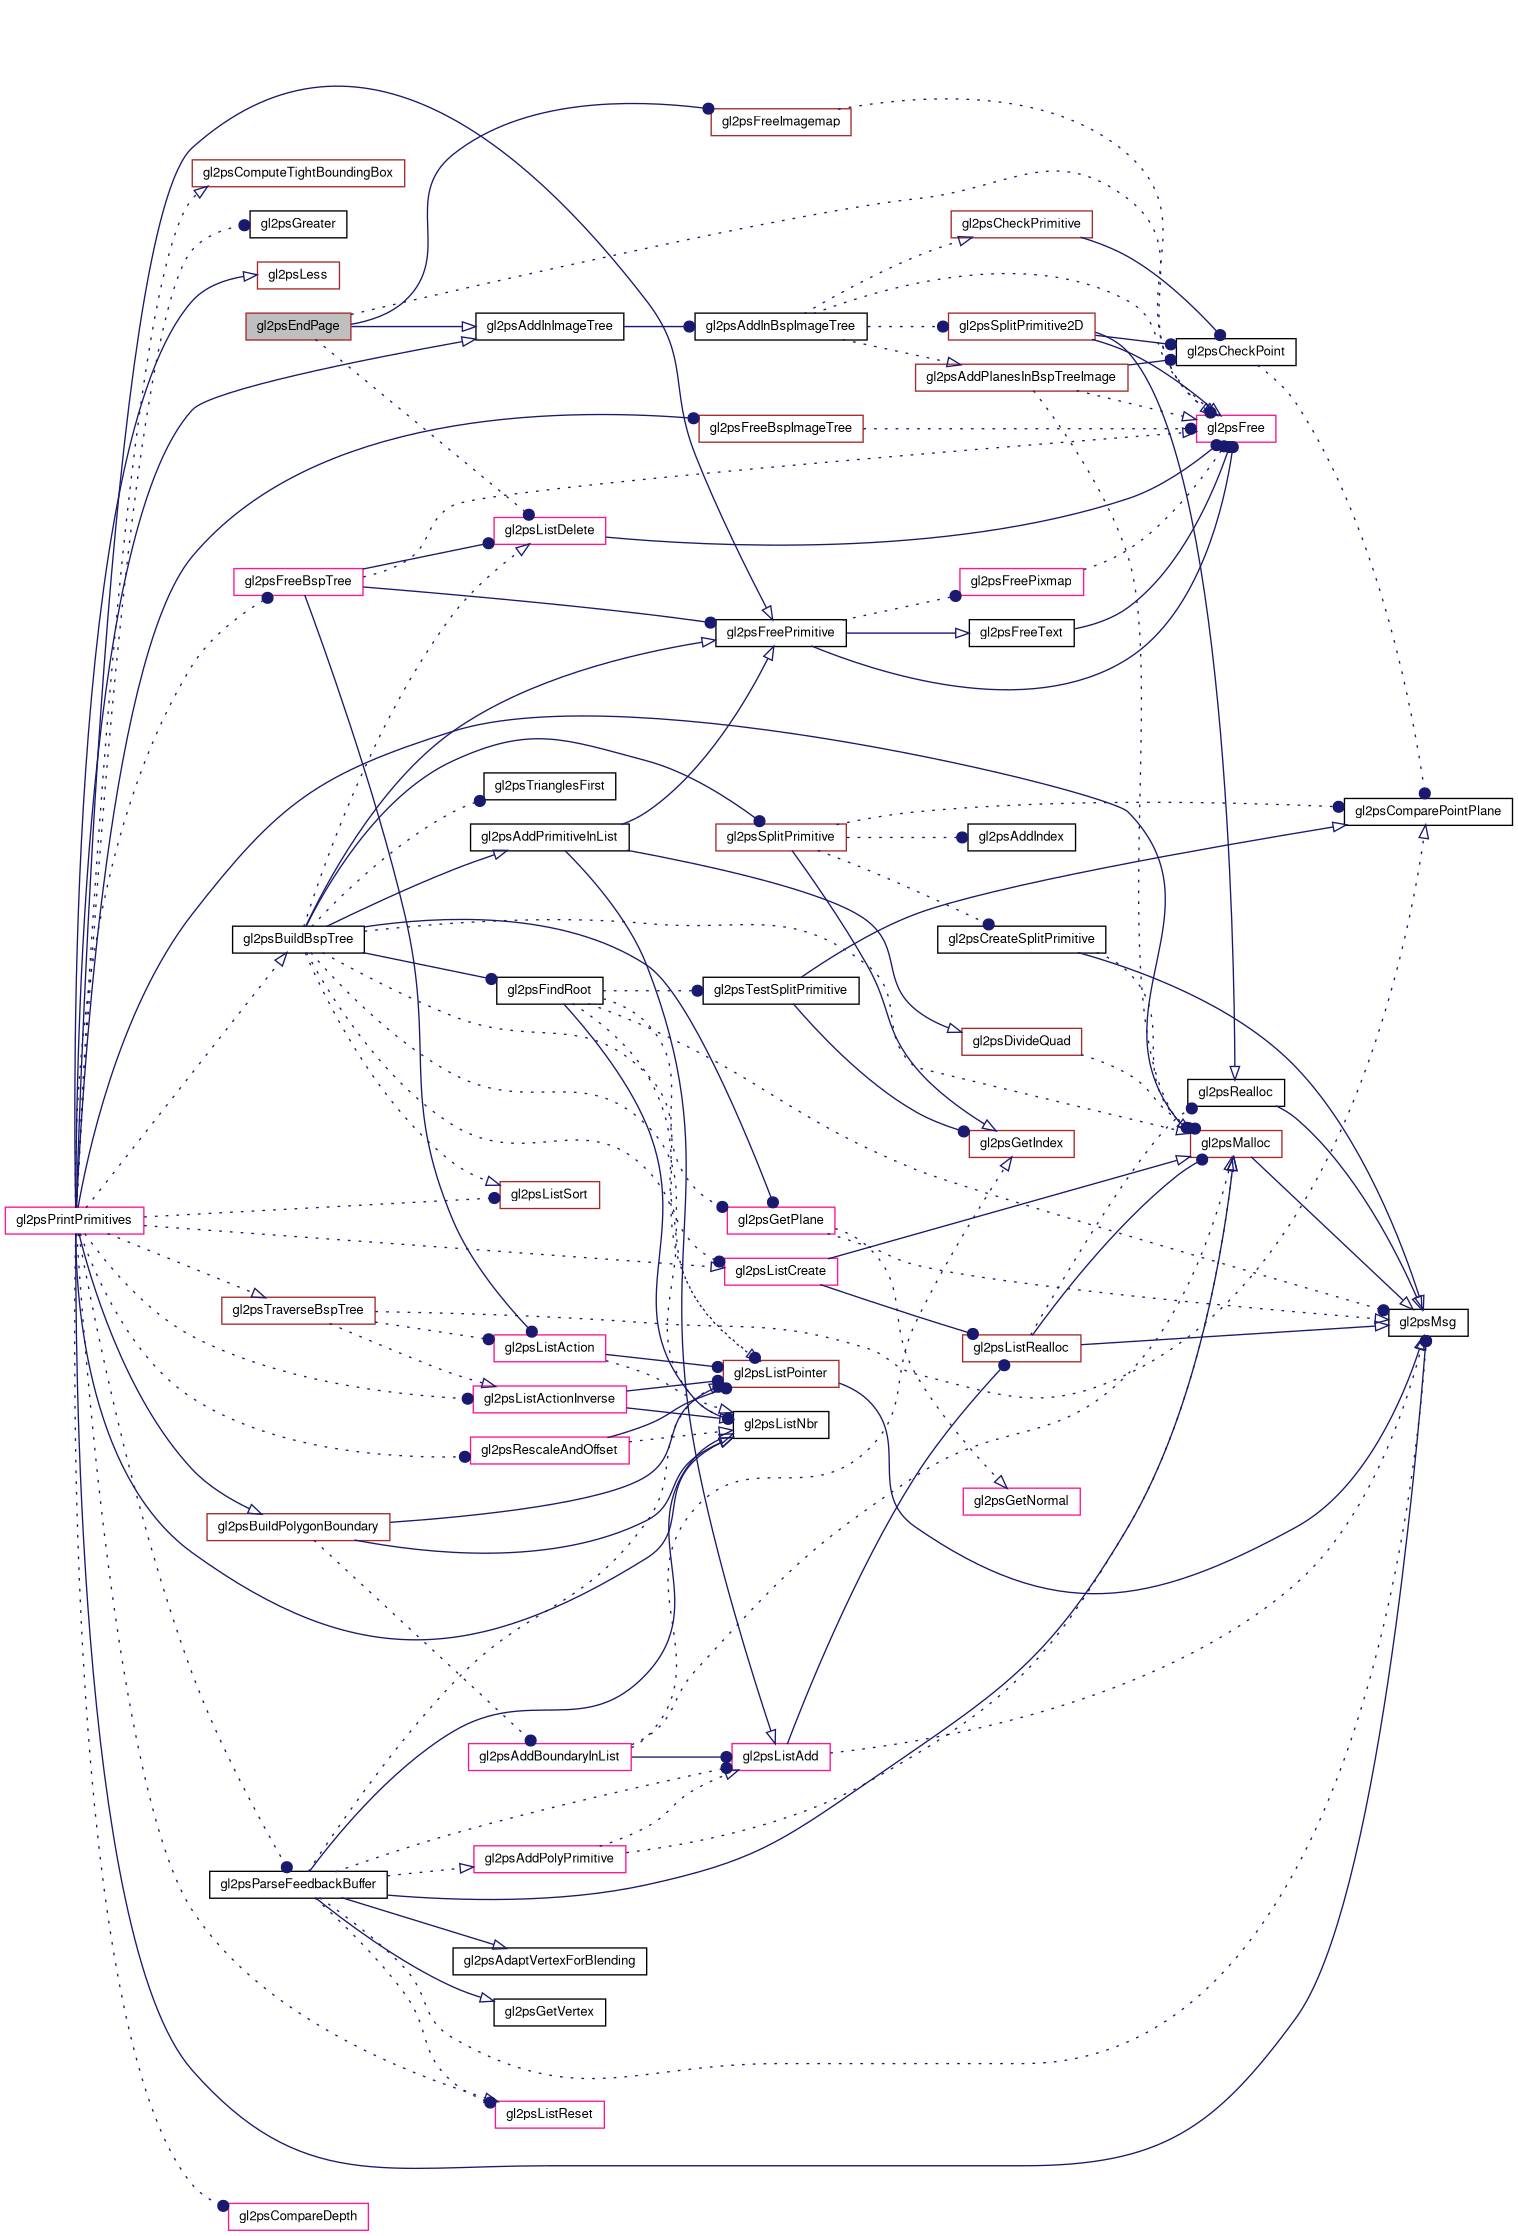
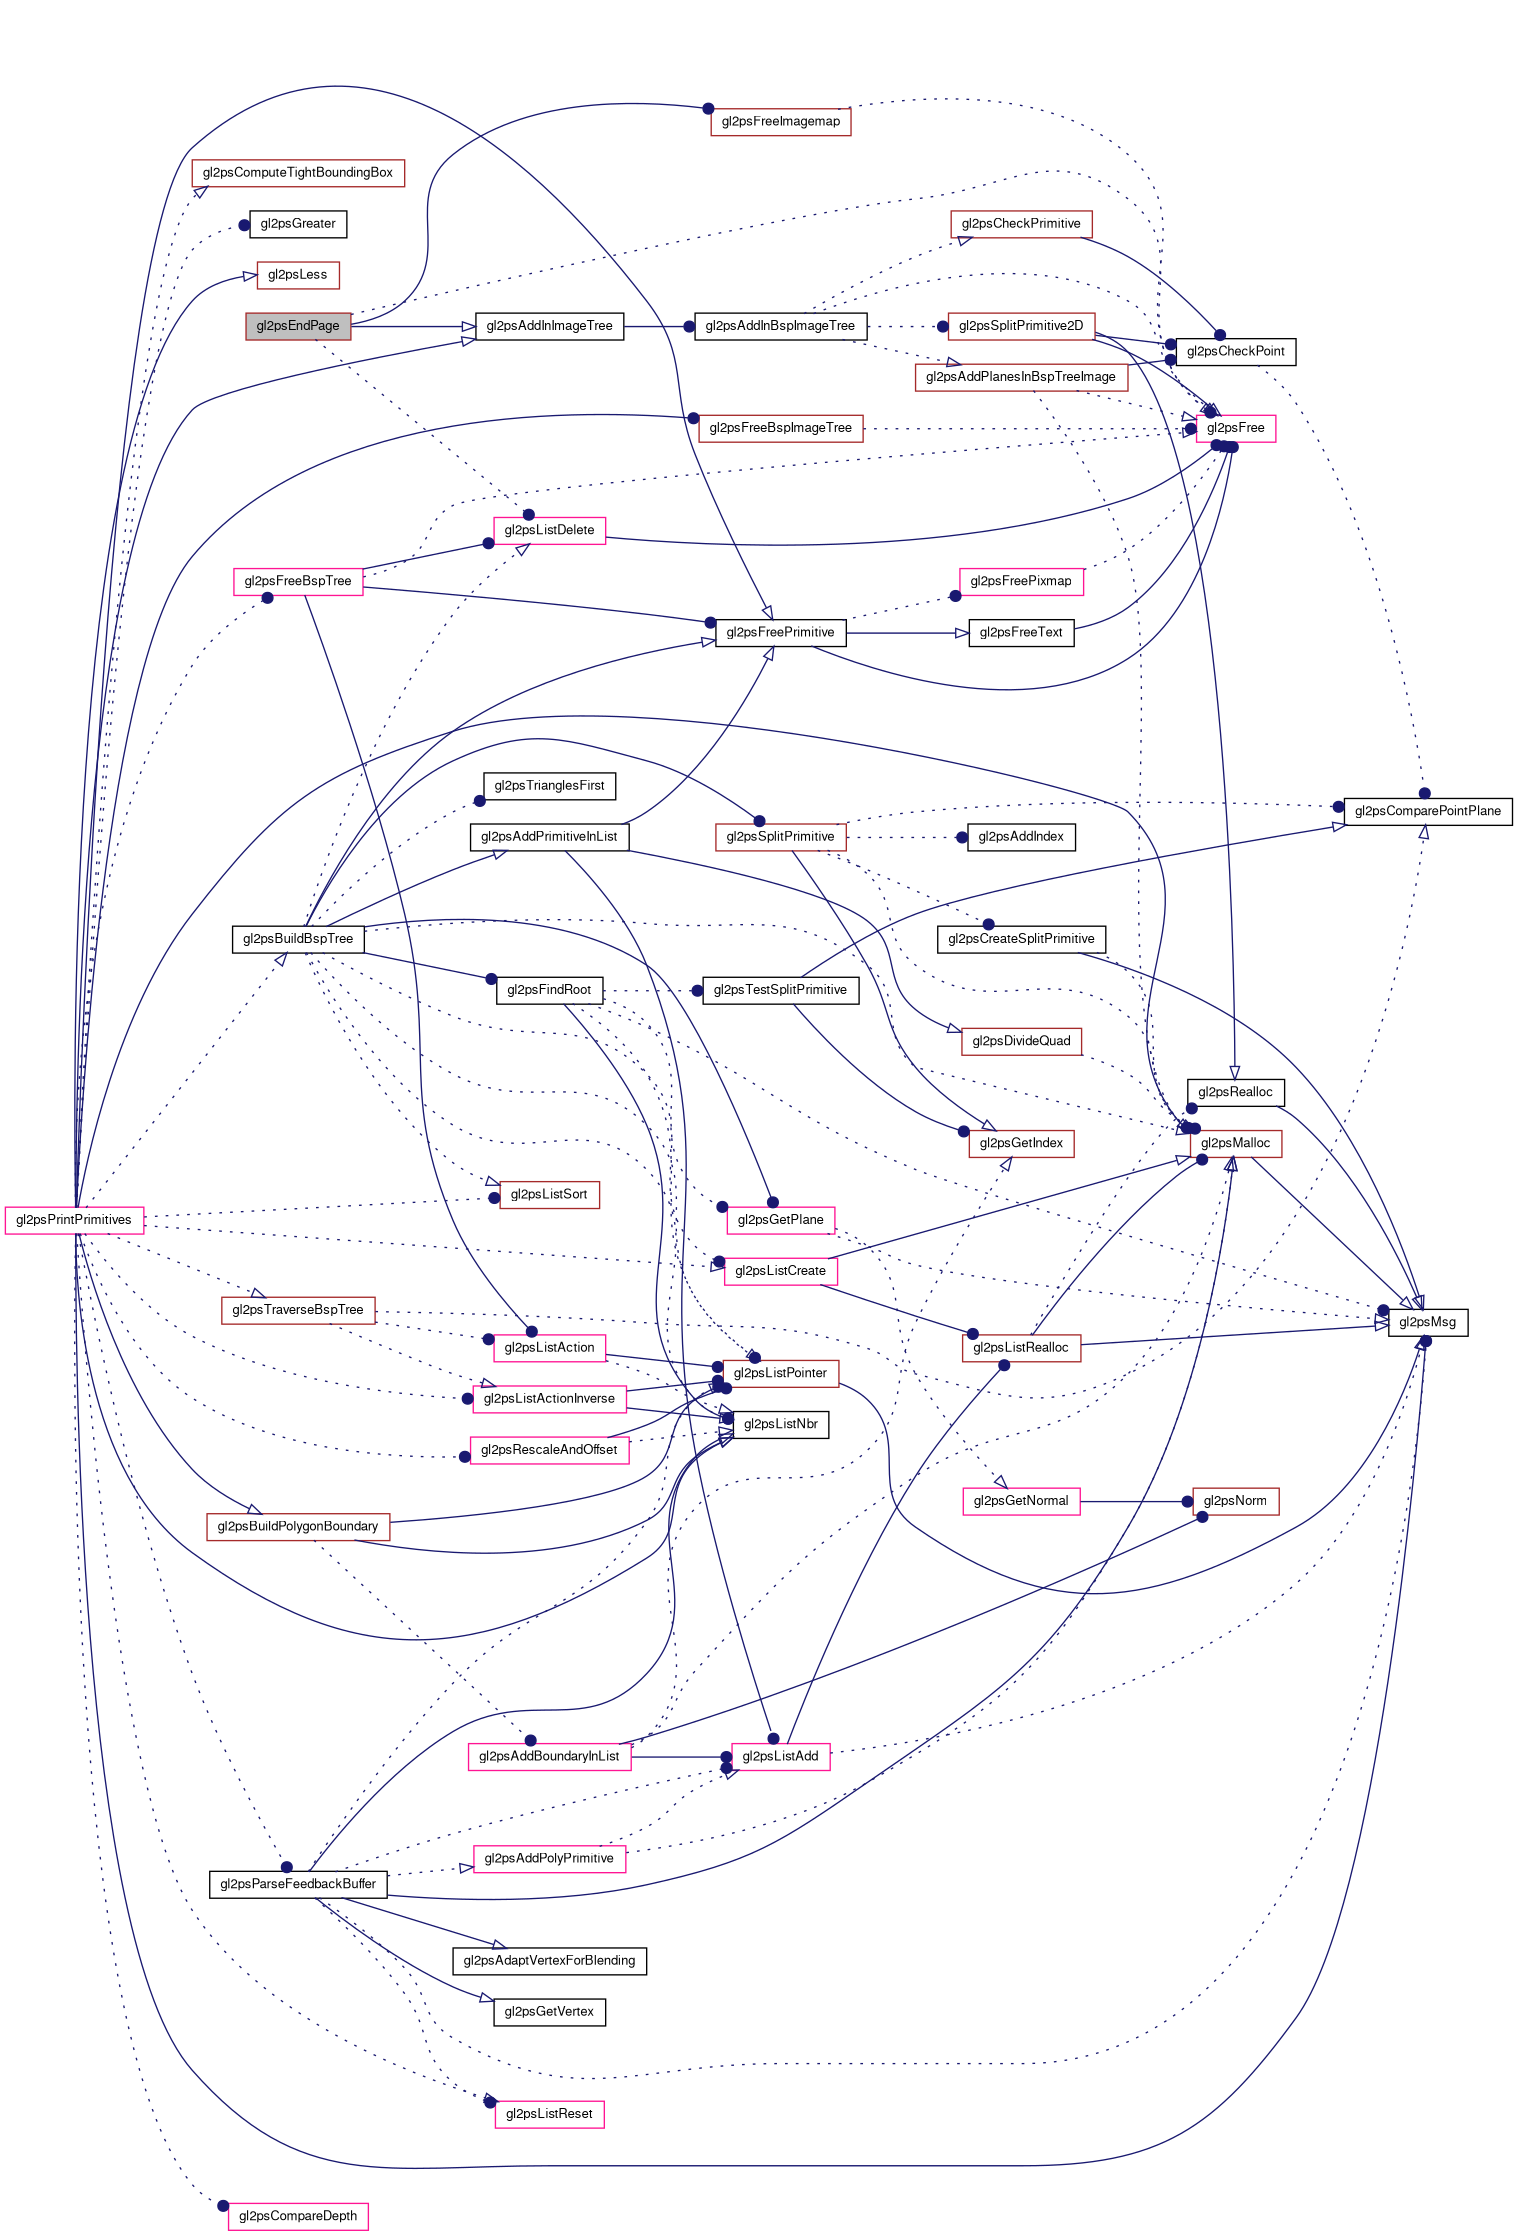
edge "gl2psSplitPrimitive" -> "gl2psMalloc": added
edge "gl2psAddPrimitiveInList" -> "gl2psListAdd": arrowhead onormal -> dot
node "gl2psNorm": added
